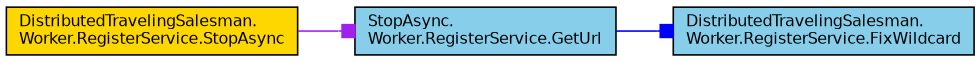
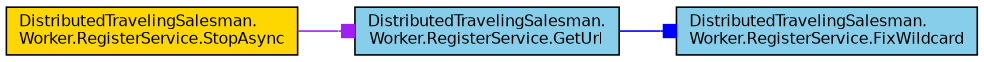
node "StopAsync. Worker.RegisterService.GetUrl": label "StopAsync. Worker.RegisterService.GetUrl" -> "DistributedTravelingSalesman. Worker.RegisterService.GetUrl"
